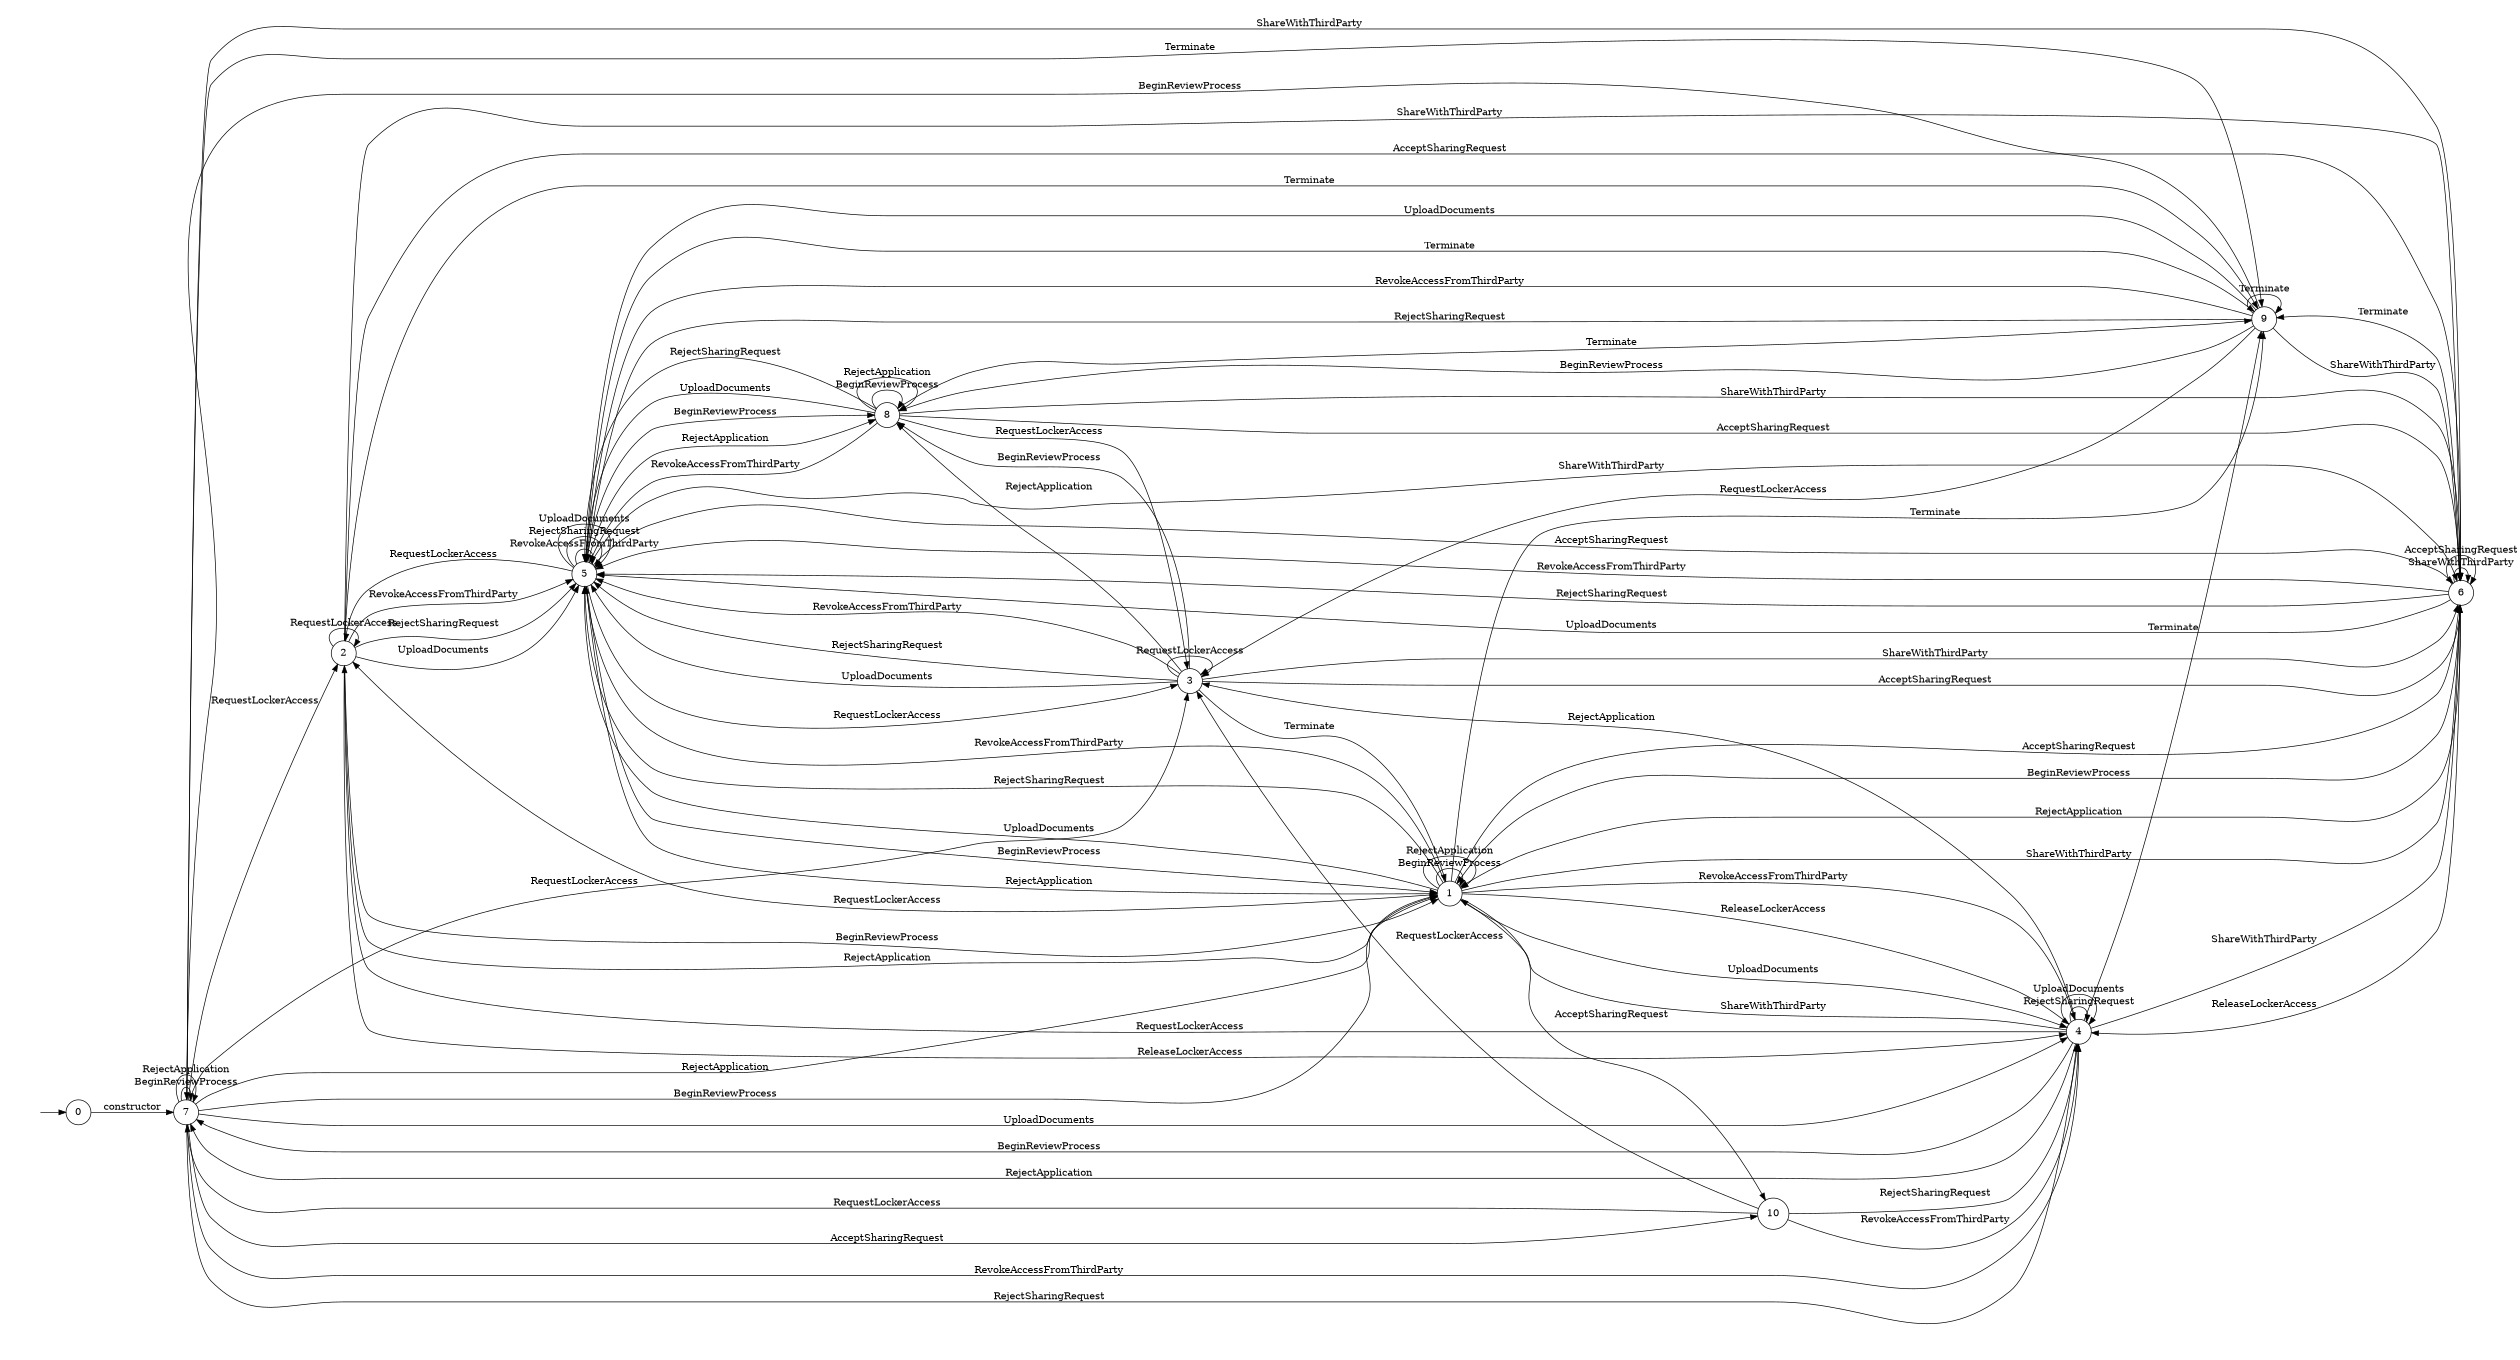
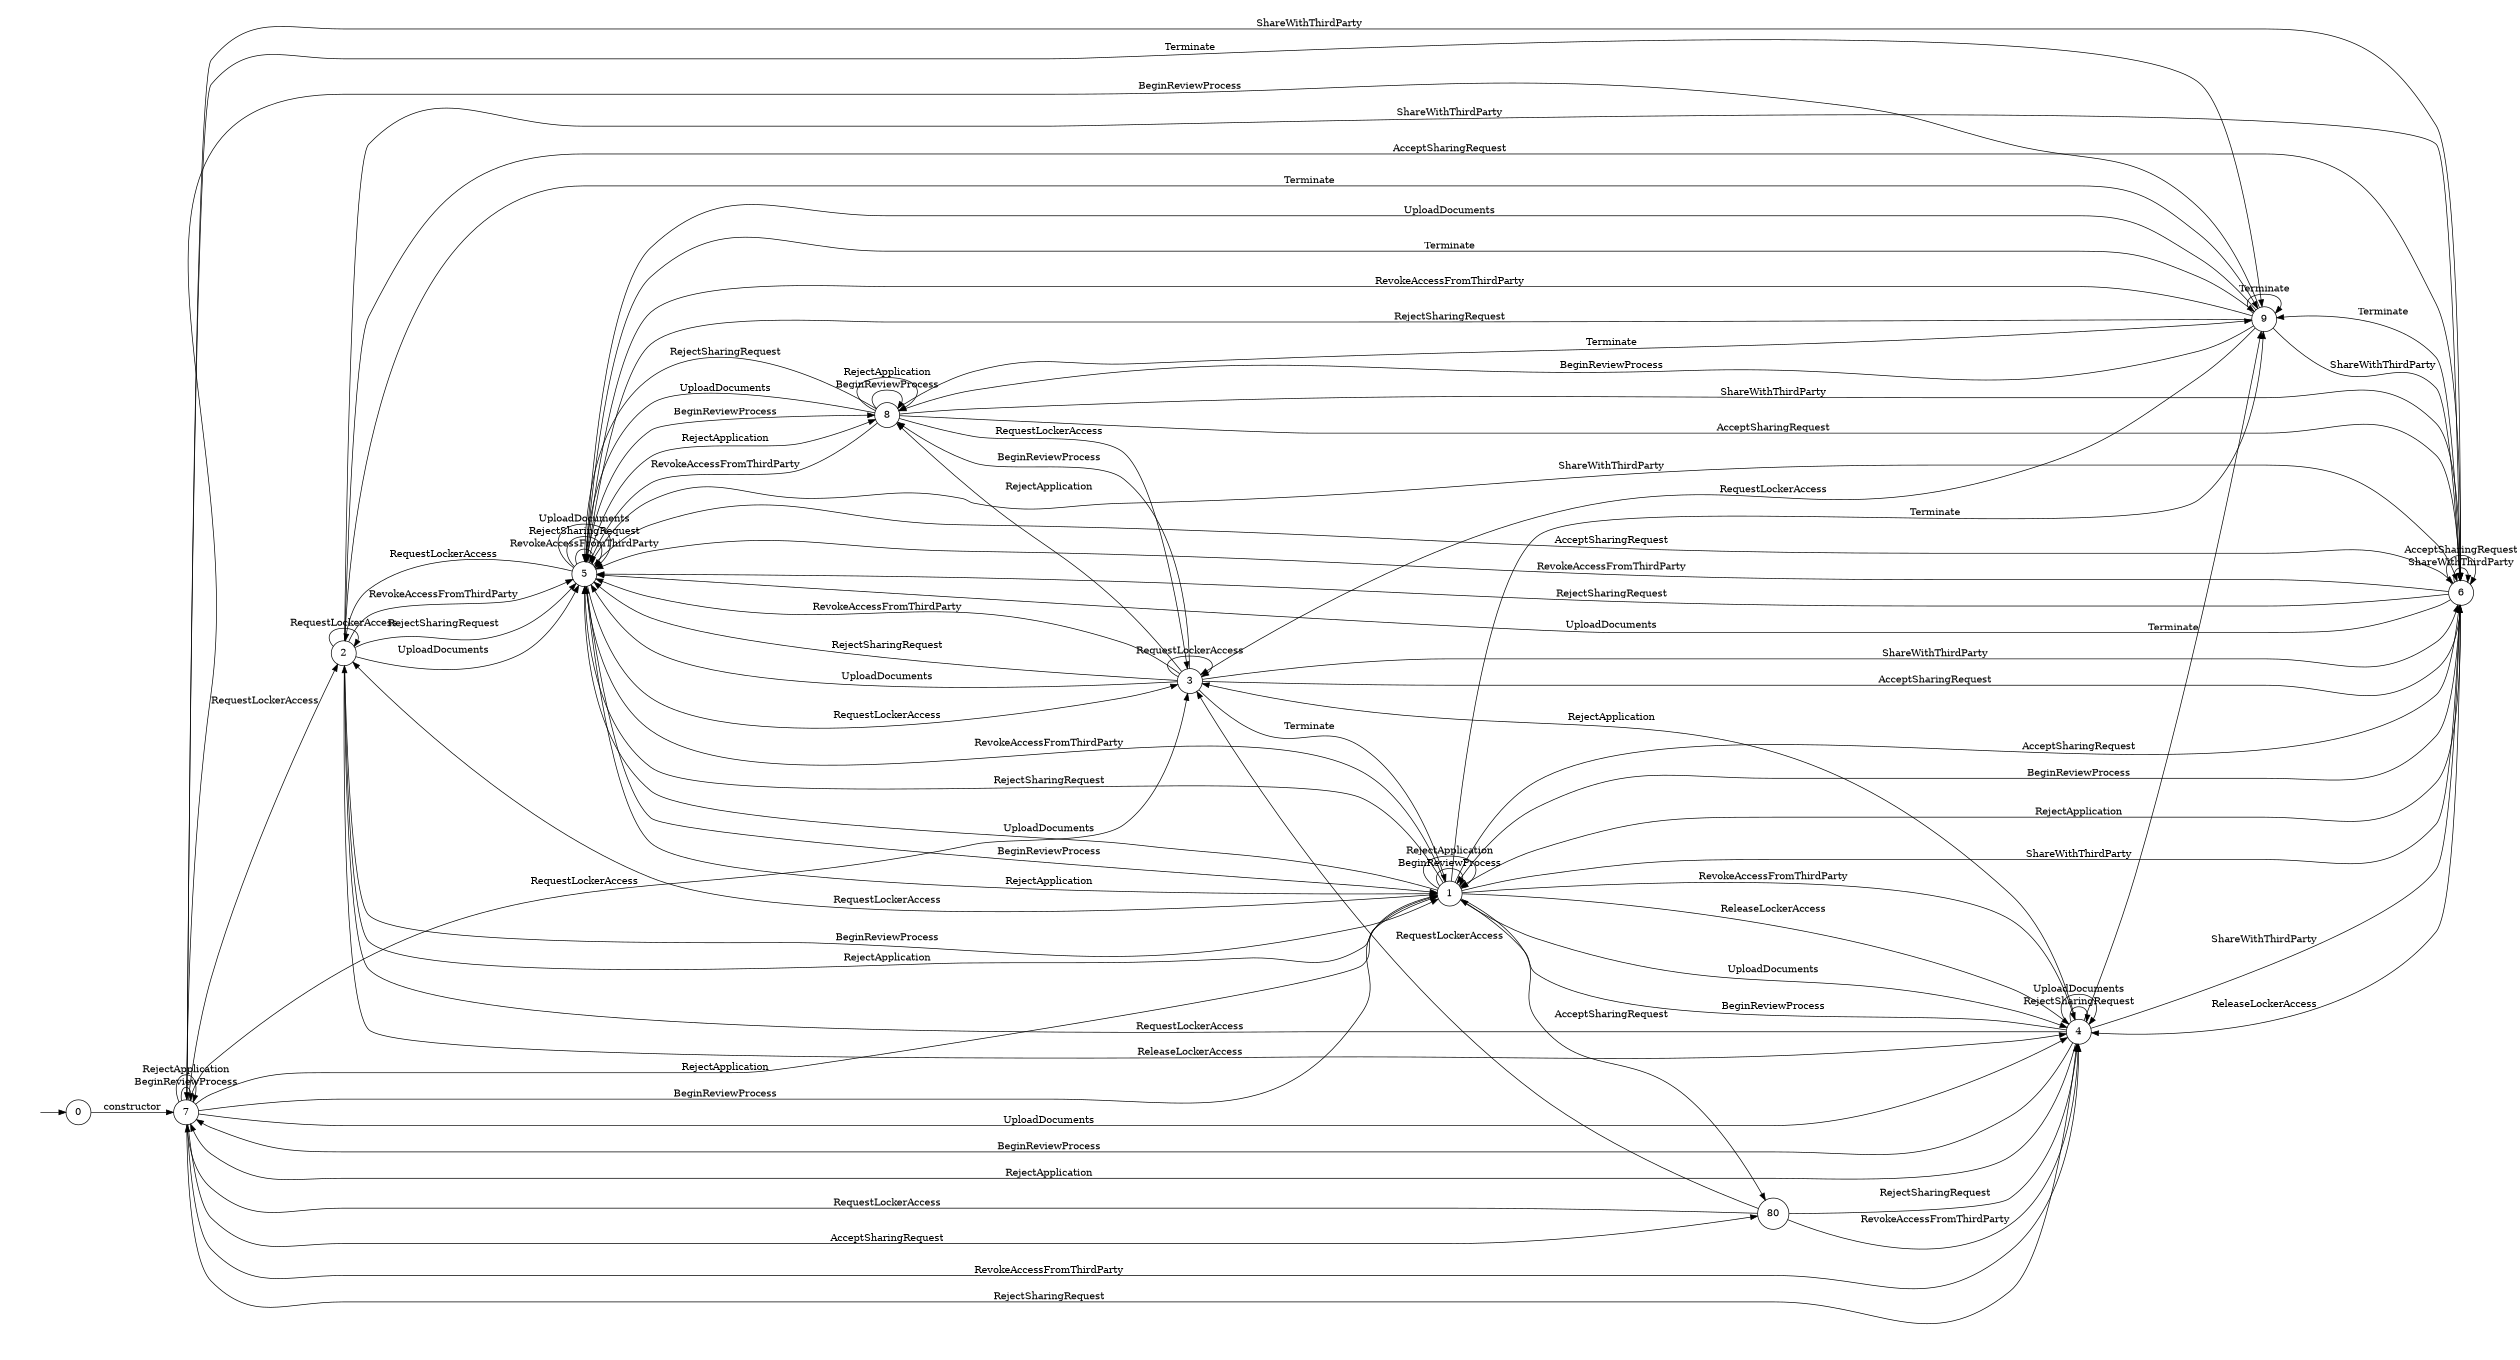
edge "4" -> "1": label "ShareWithThirdParty" -> "BeginReviewProcess"
node "10": label "10" -> "80"
